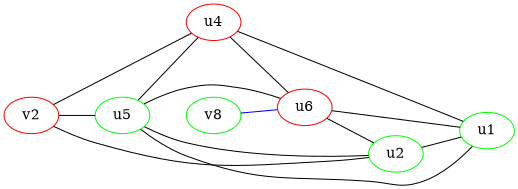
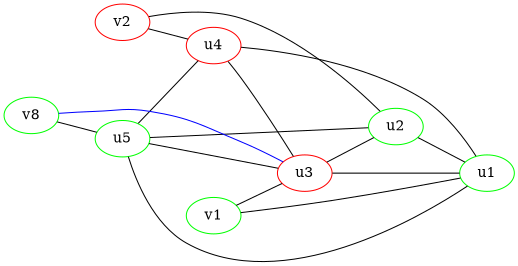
node "u6": label "u6" -> "u3"
edge "v2" -- "u5": now "v8" -- "u5"
node "v1": added
